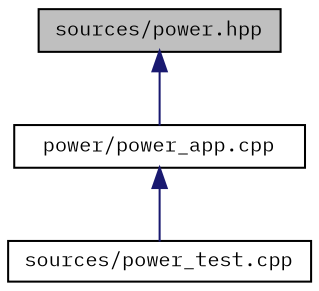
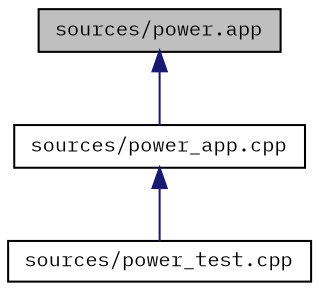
node "sources/power.hpp": label "sources/power.hpp" -> "sources/power.app"
node "power/power_app.cpp": label "power/power_app.cpp" -> "sources/power_app.cpp"
